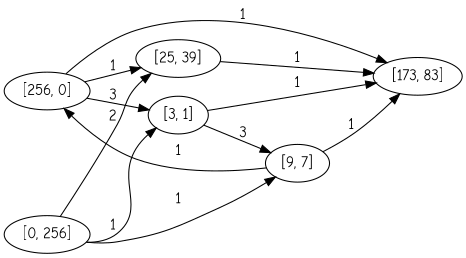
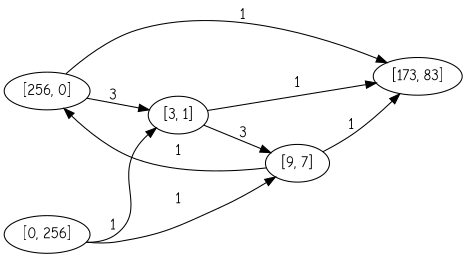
node "[25, 39]": removed
